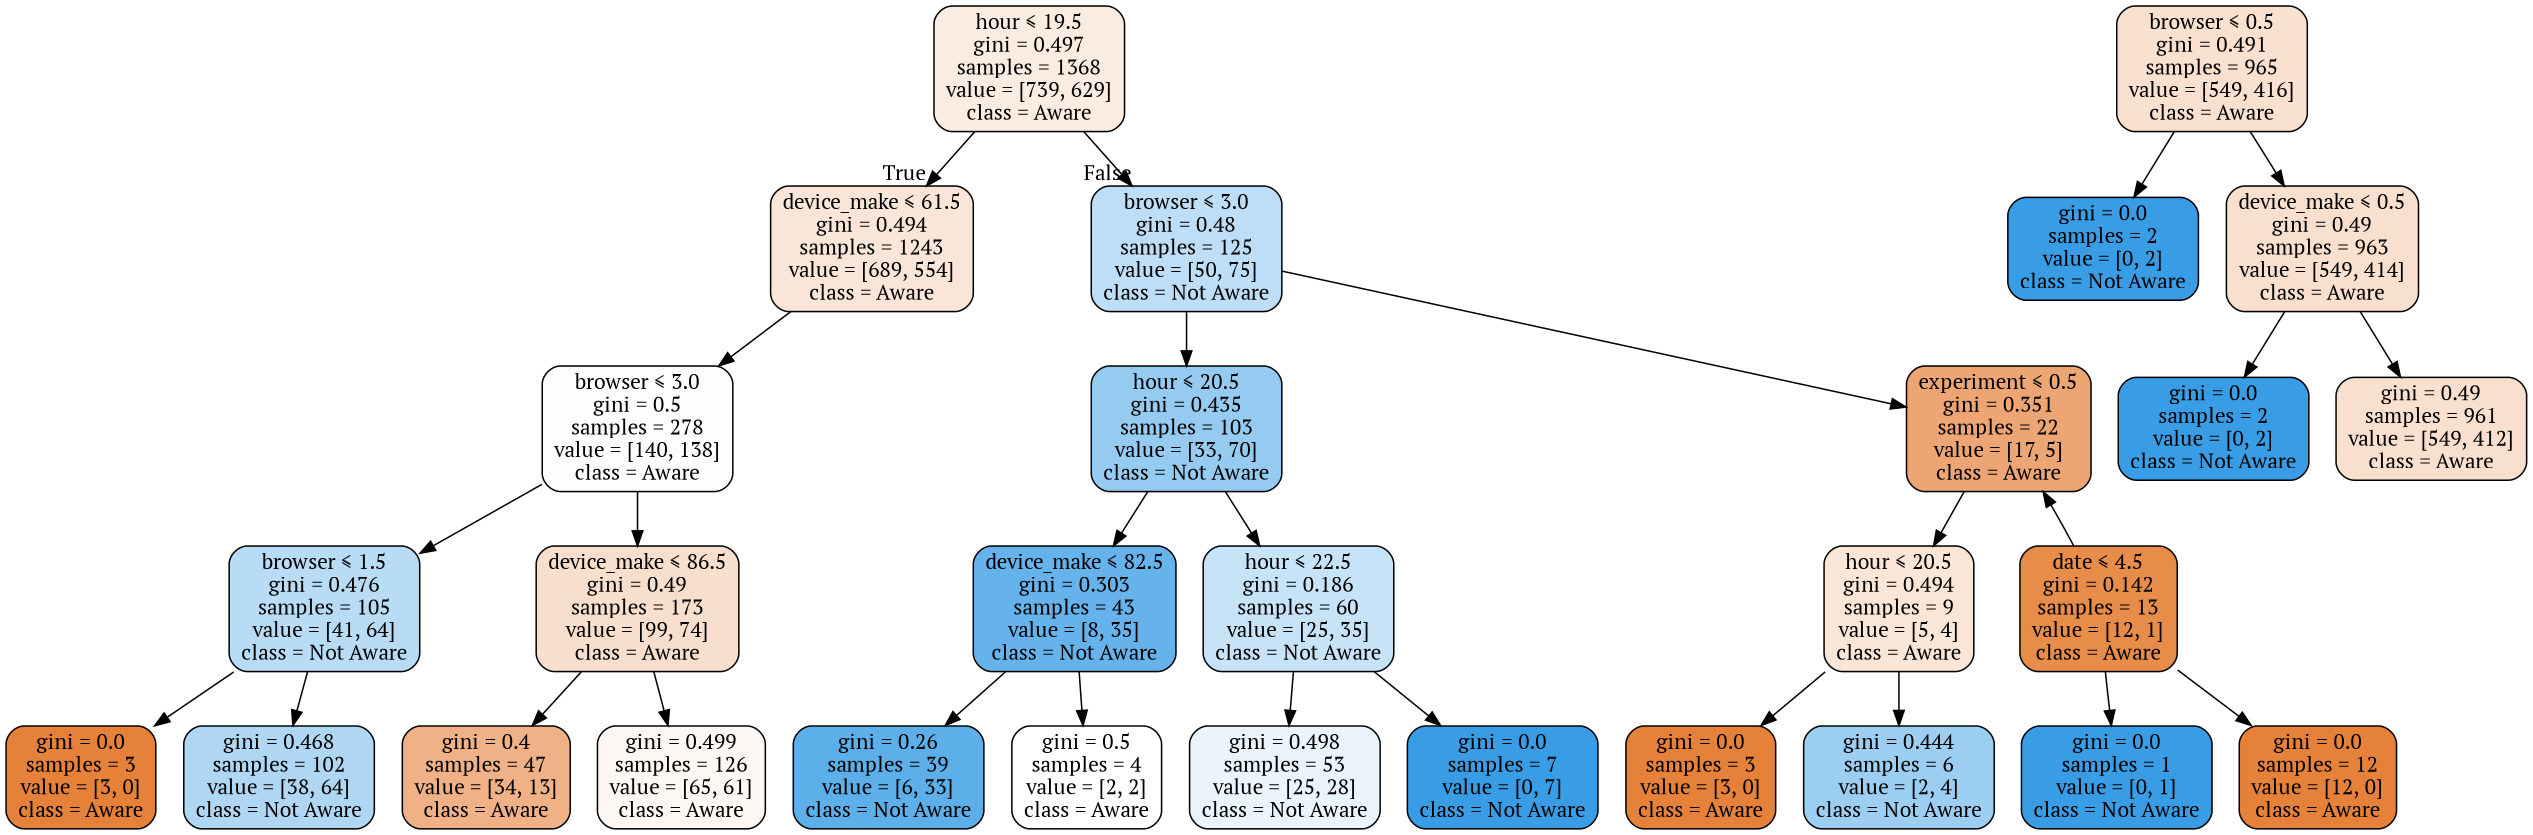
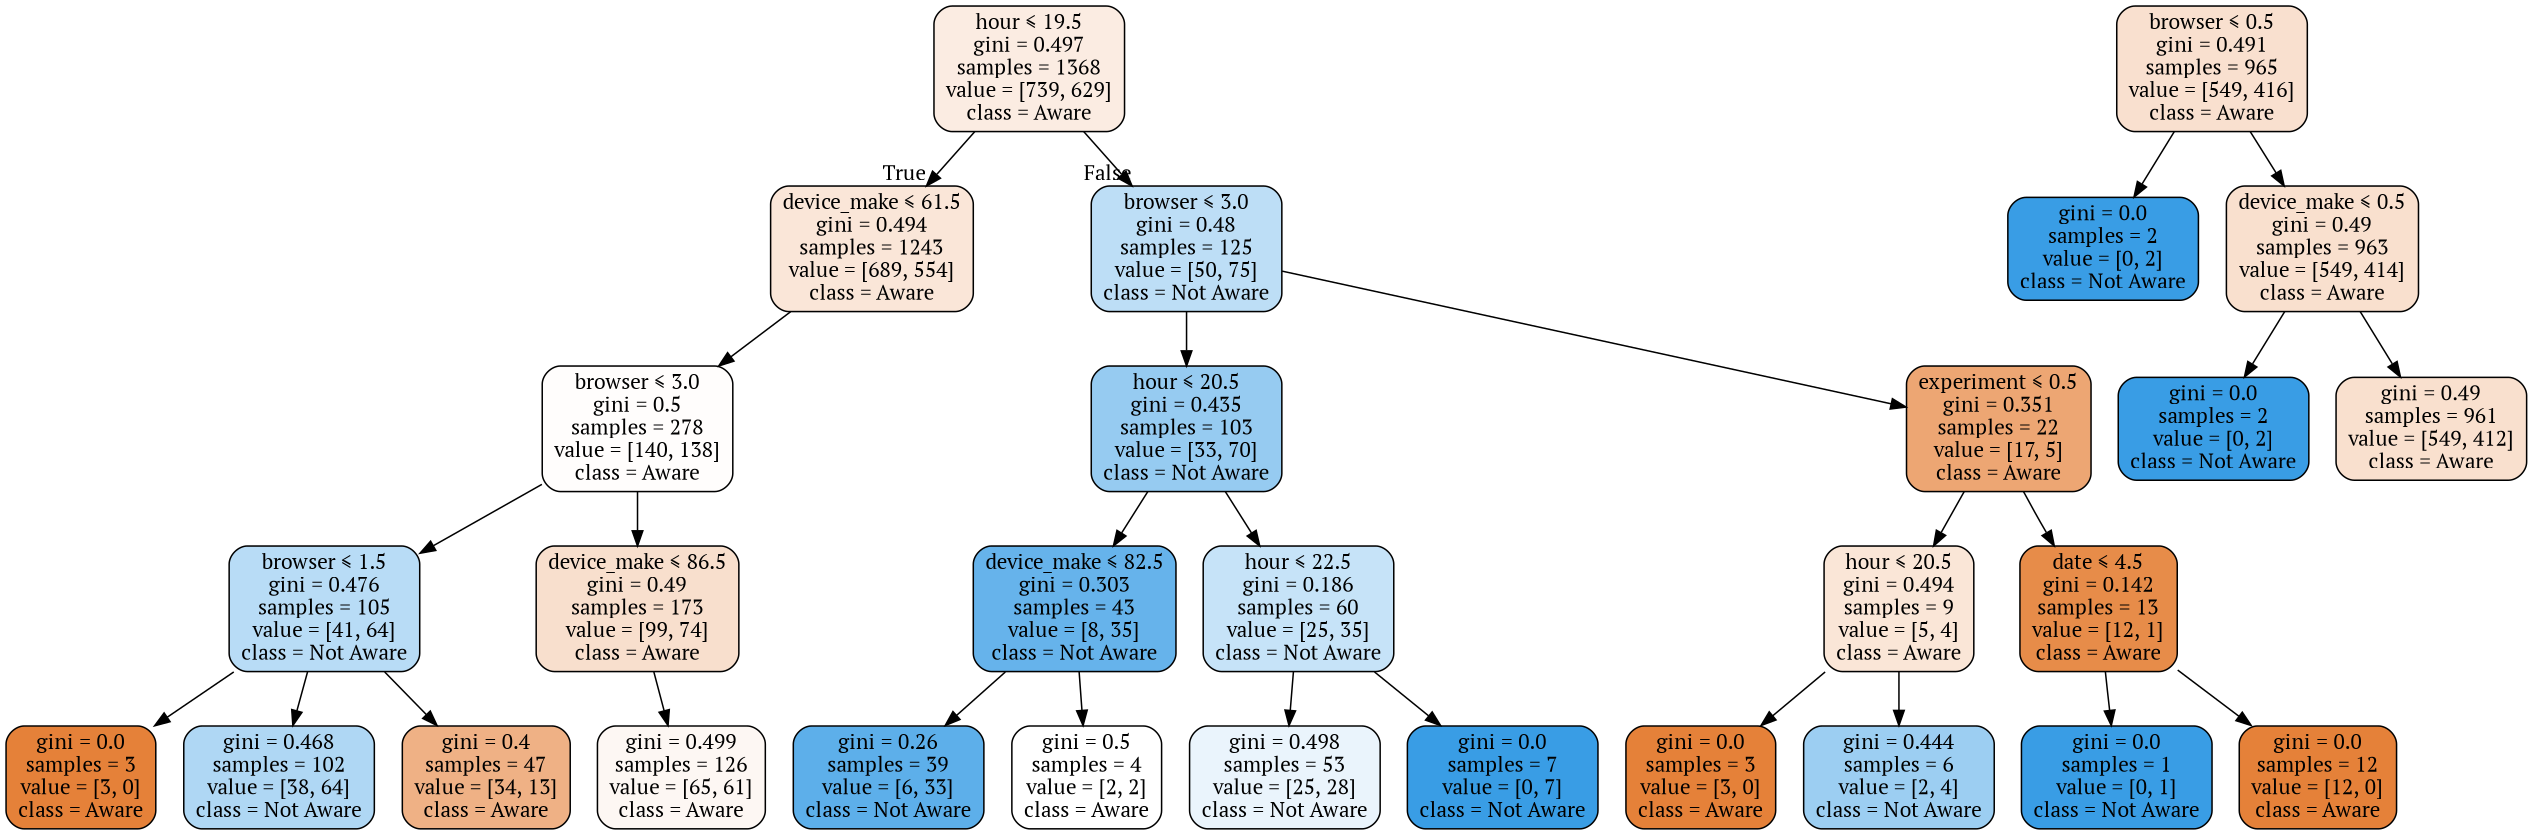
edge "date ≤ 4.5" -> "experiment ≤ 0.5": reversed
edge "device_make ≤ 86.5" -> "gini = 0.4": now "browser ≤ 1.5" -> "gini = 0.4"
